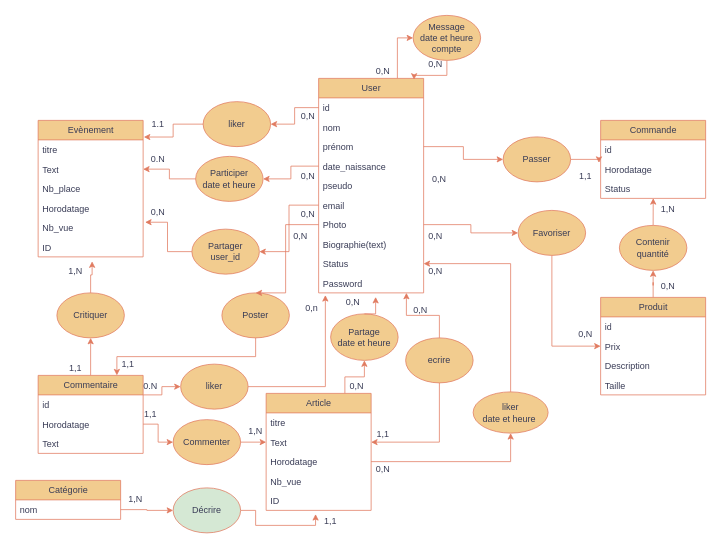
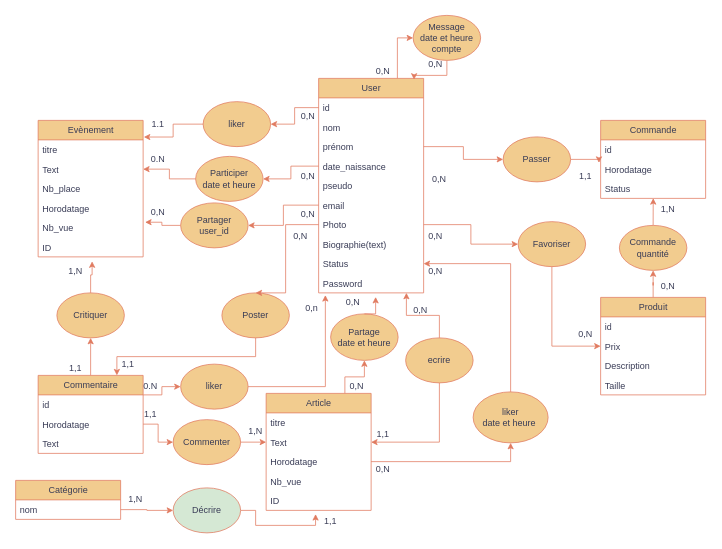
node "Favoriser": moved (552, 233) -> (552, 244)
node "Contenir quantité": label "Contenir quantité" -> "Commande quantité"
node "Partager user_id": moved (225, 252) -> (214, 225)
node "liker date et heure": size 75x41 -> 75x51
